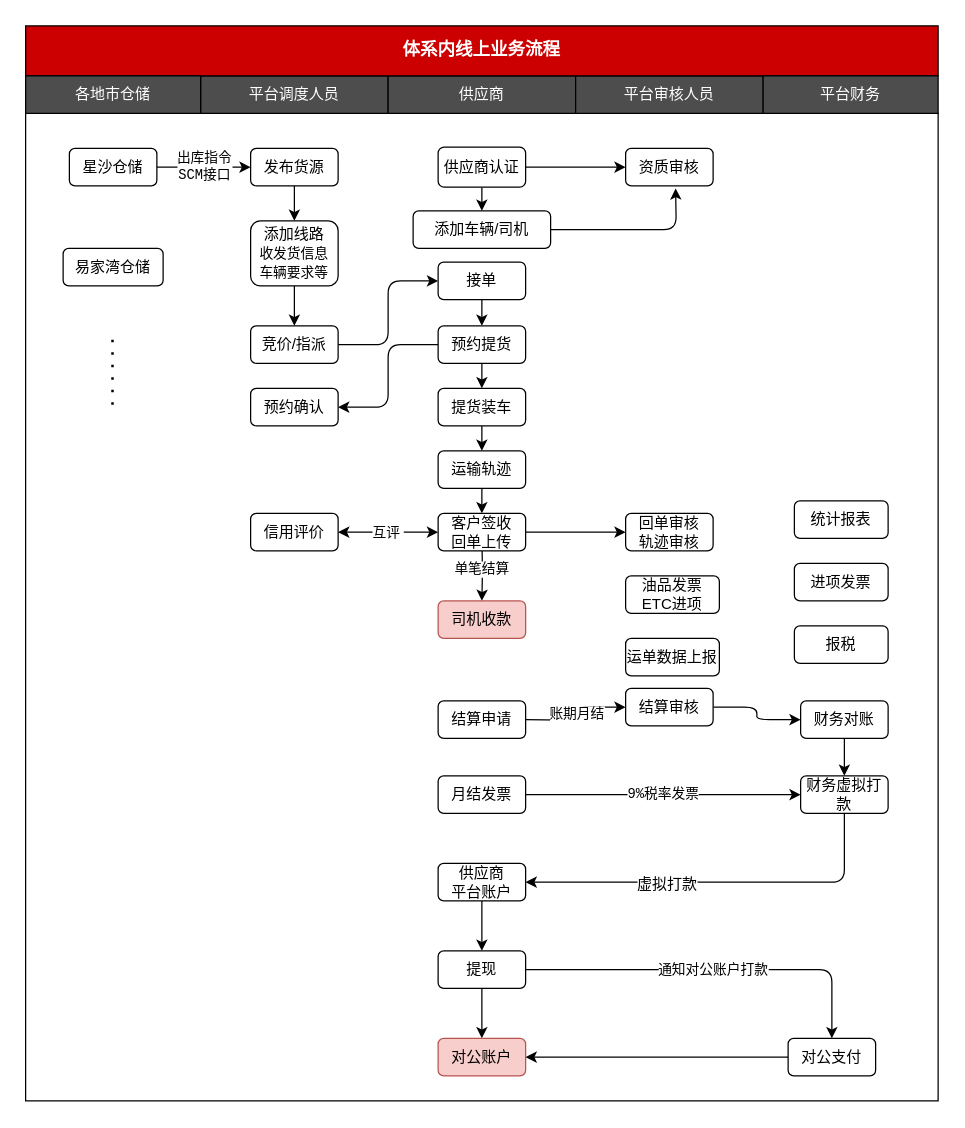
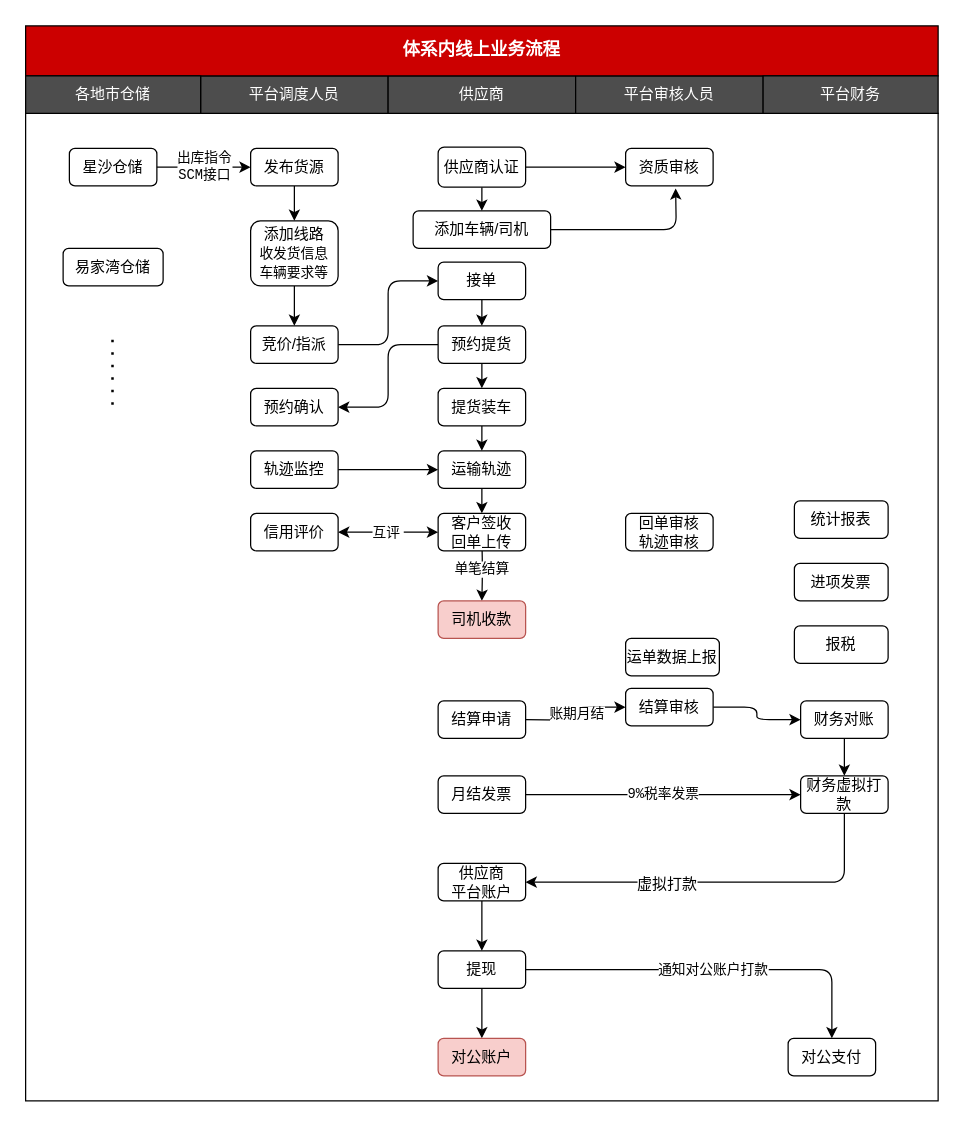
node "轨迹监控": added
edge "轨迹监控" -> "运输轨迹": added
edge "客户签收 回单上传" -> "回单审核 轨迹审核": removed
node "油品发票 ETC进项": removed
edge "对公支付" -> "对公账户": removed
